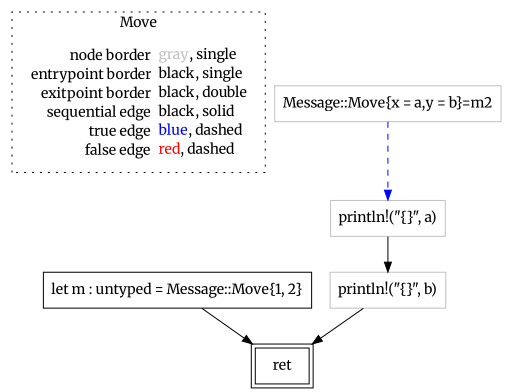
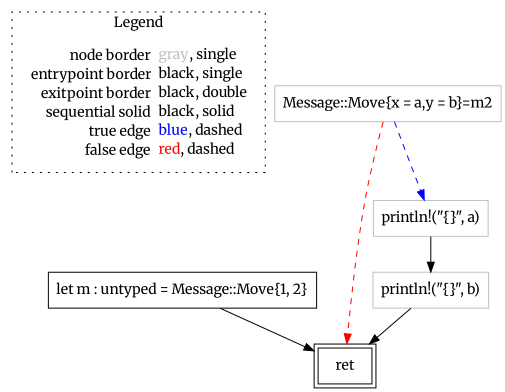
cluster "Move": label "Move" -> "Legend"
node "node border": text "sequential edge" -> "sequential solid"
edge "Message::Move{x = a,y = b}=m2" -> "ret": added
